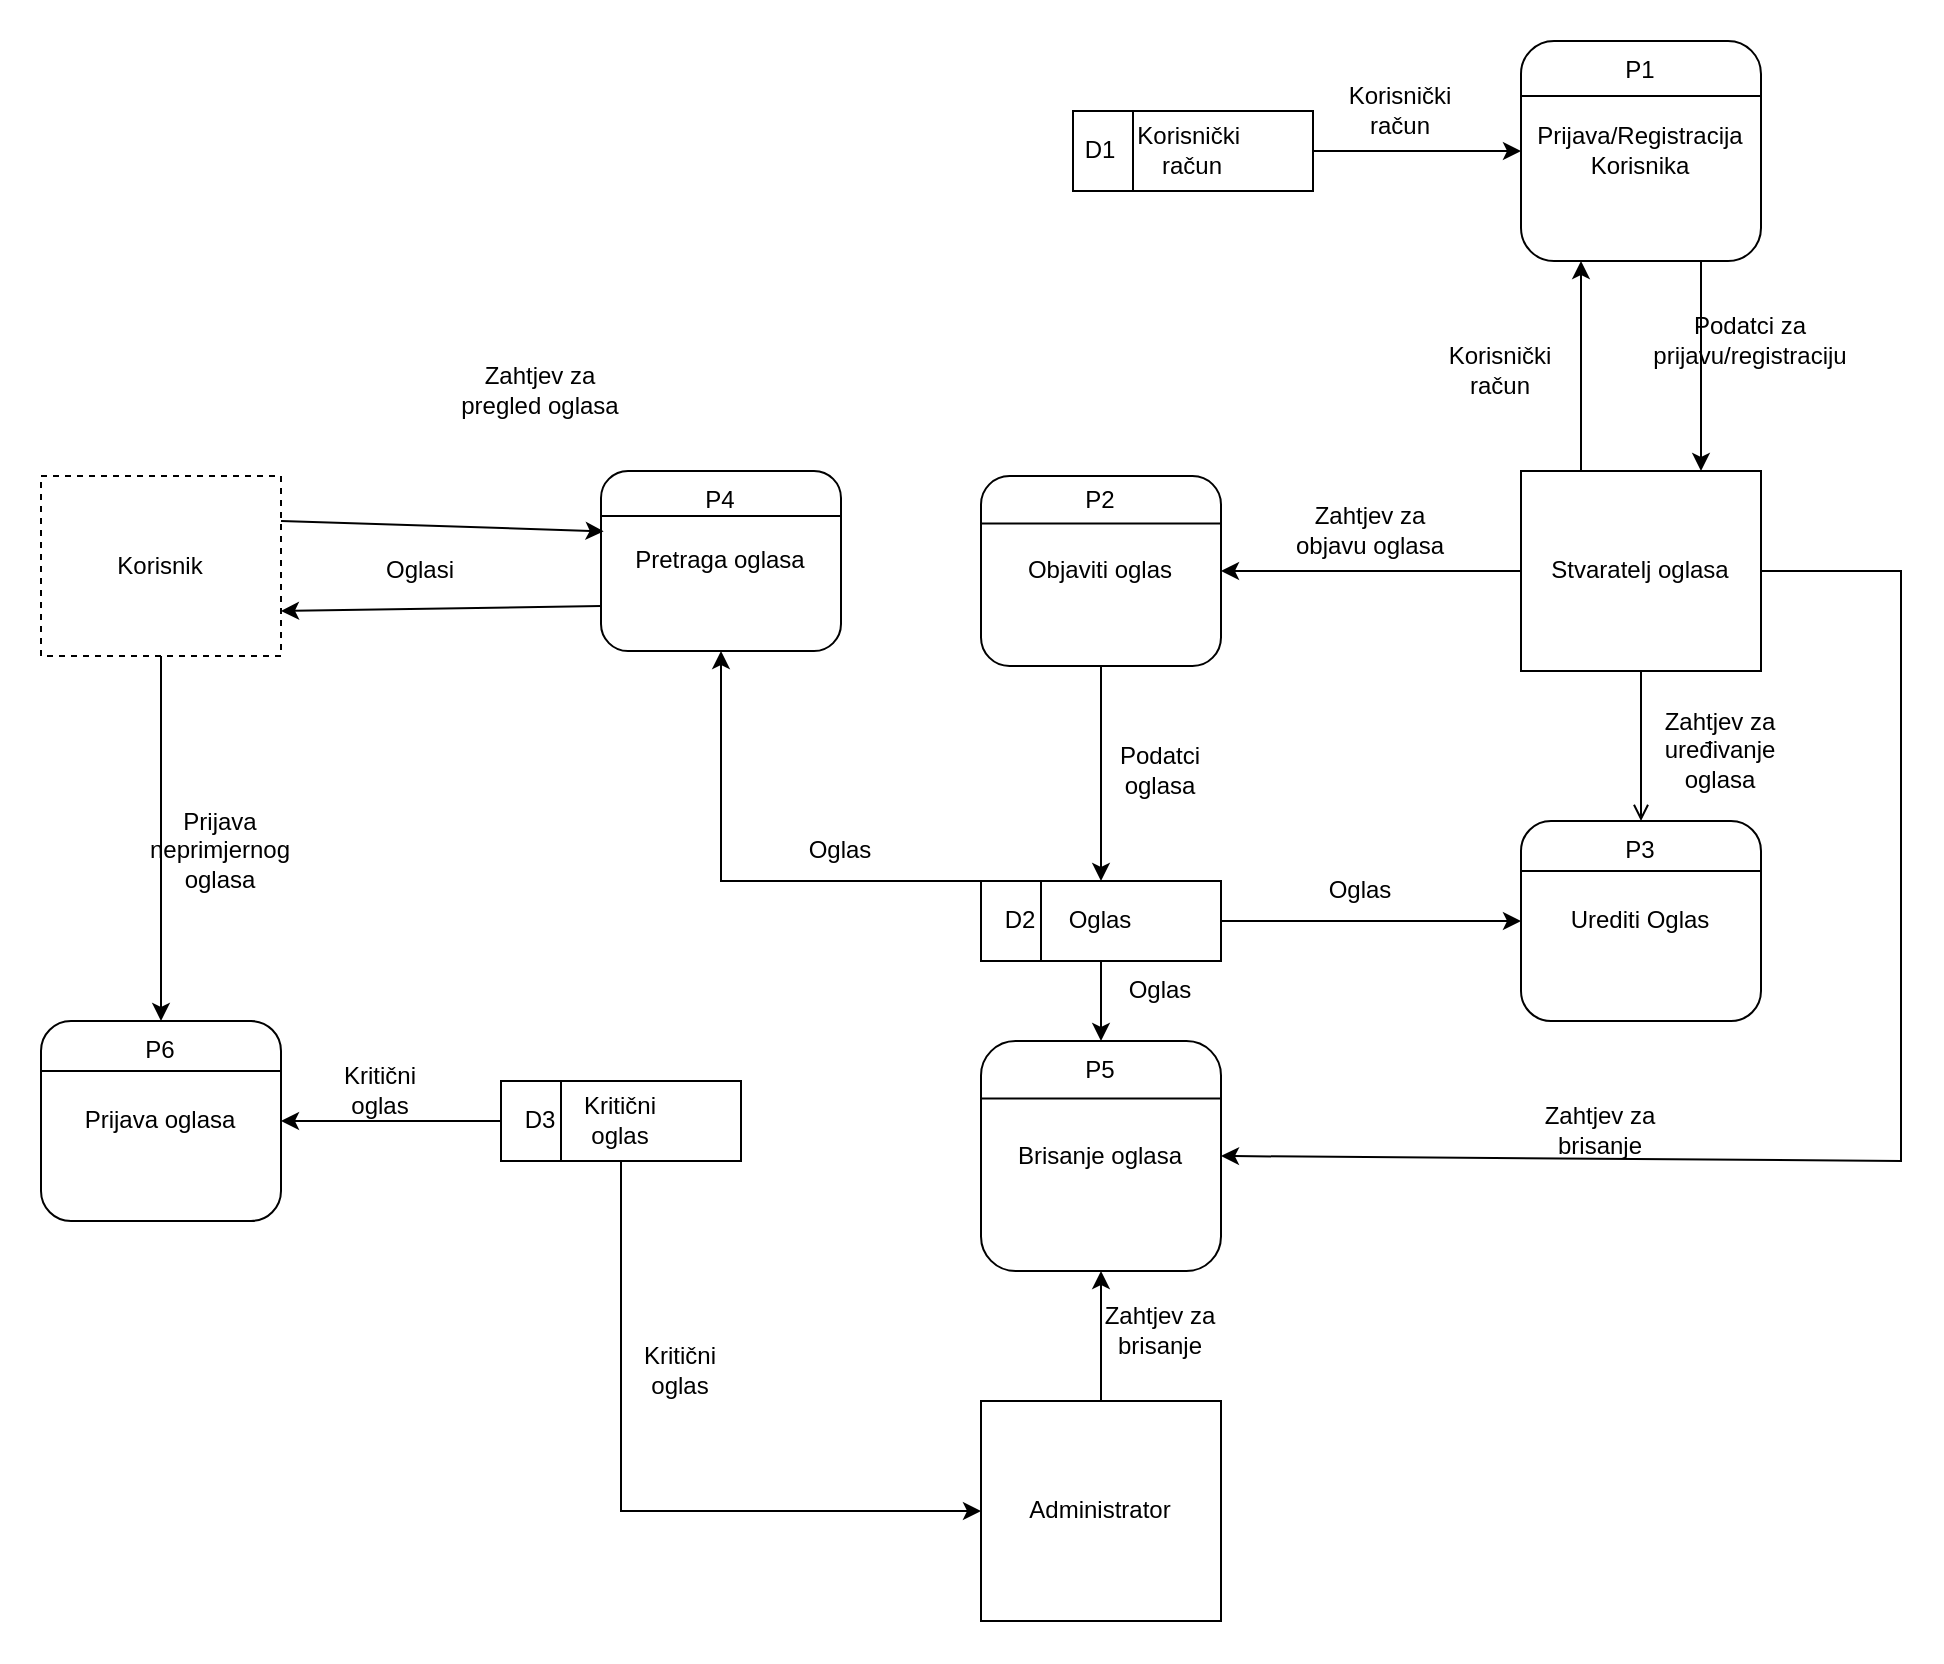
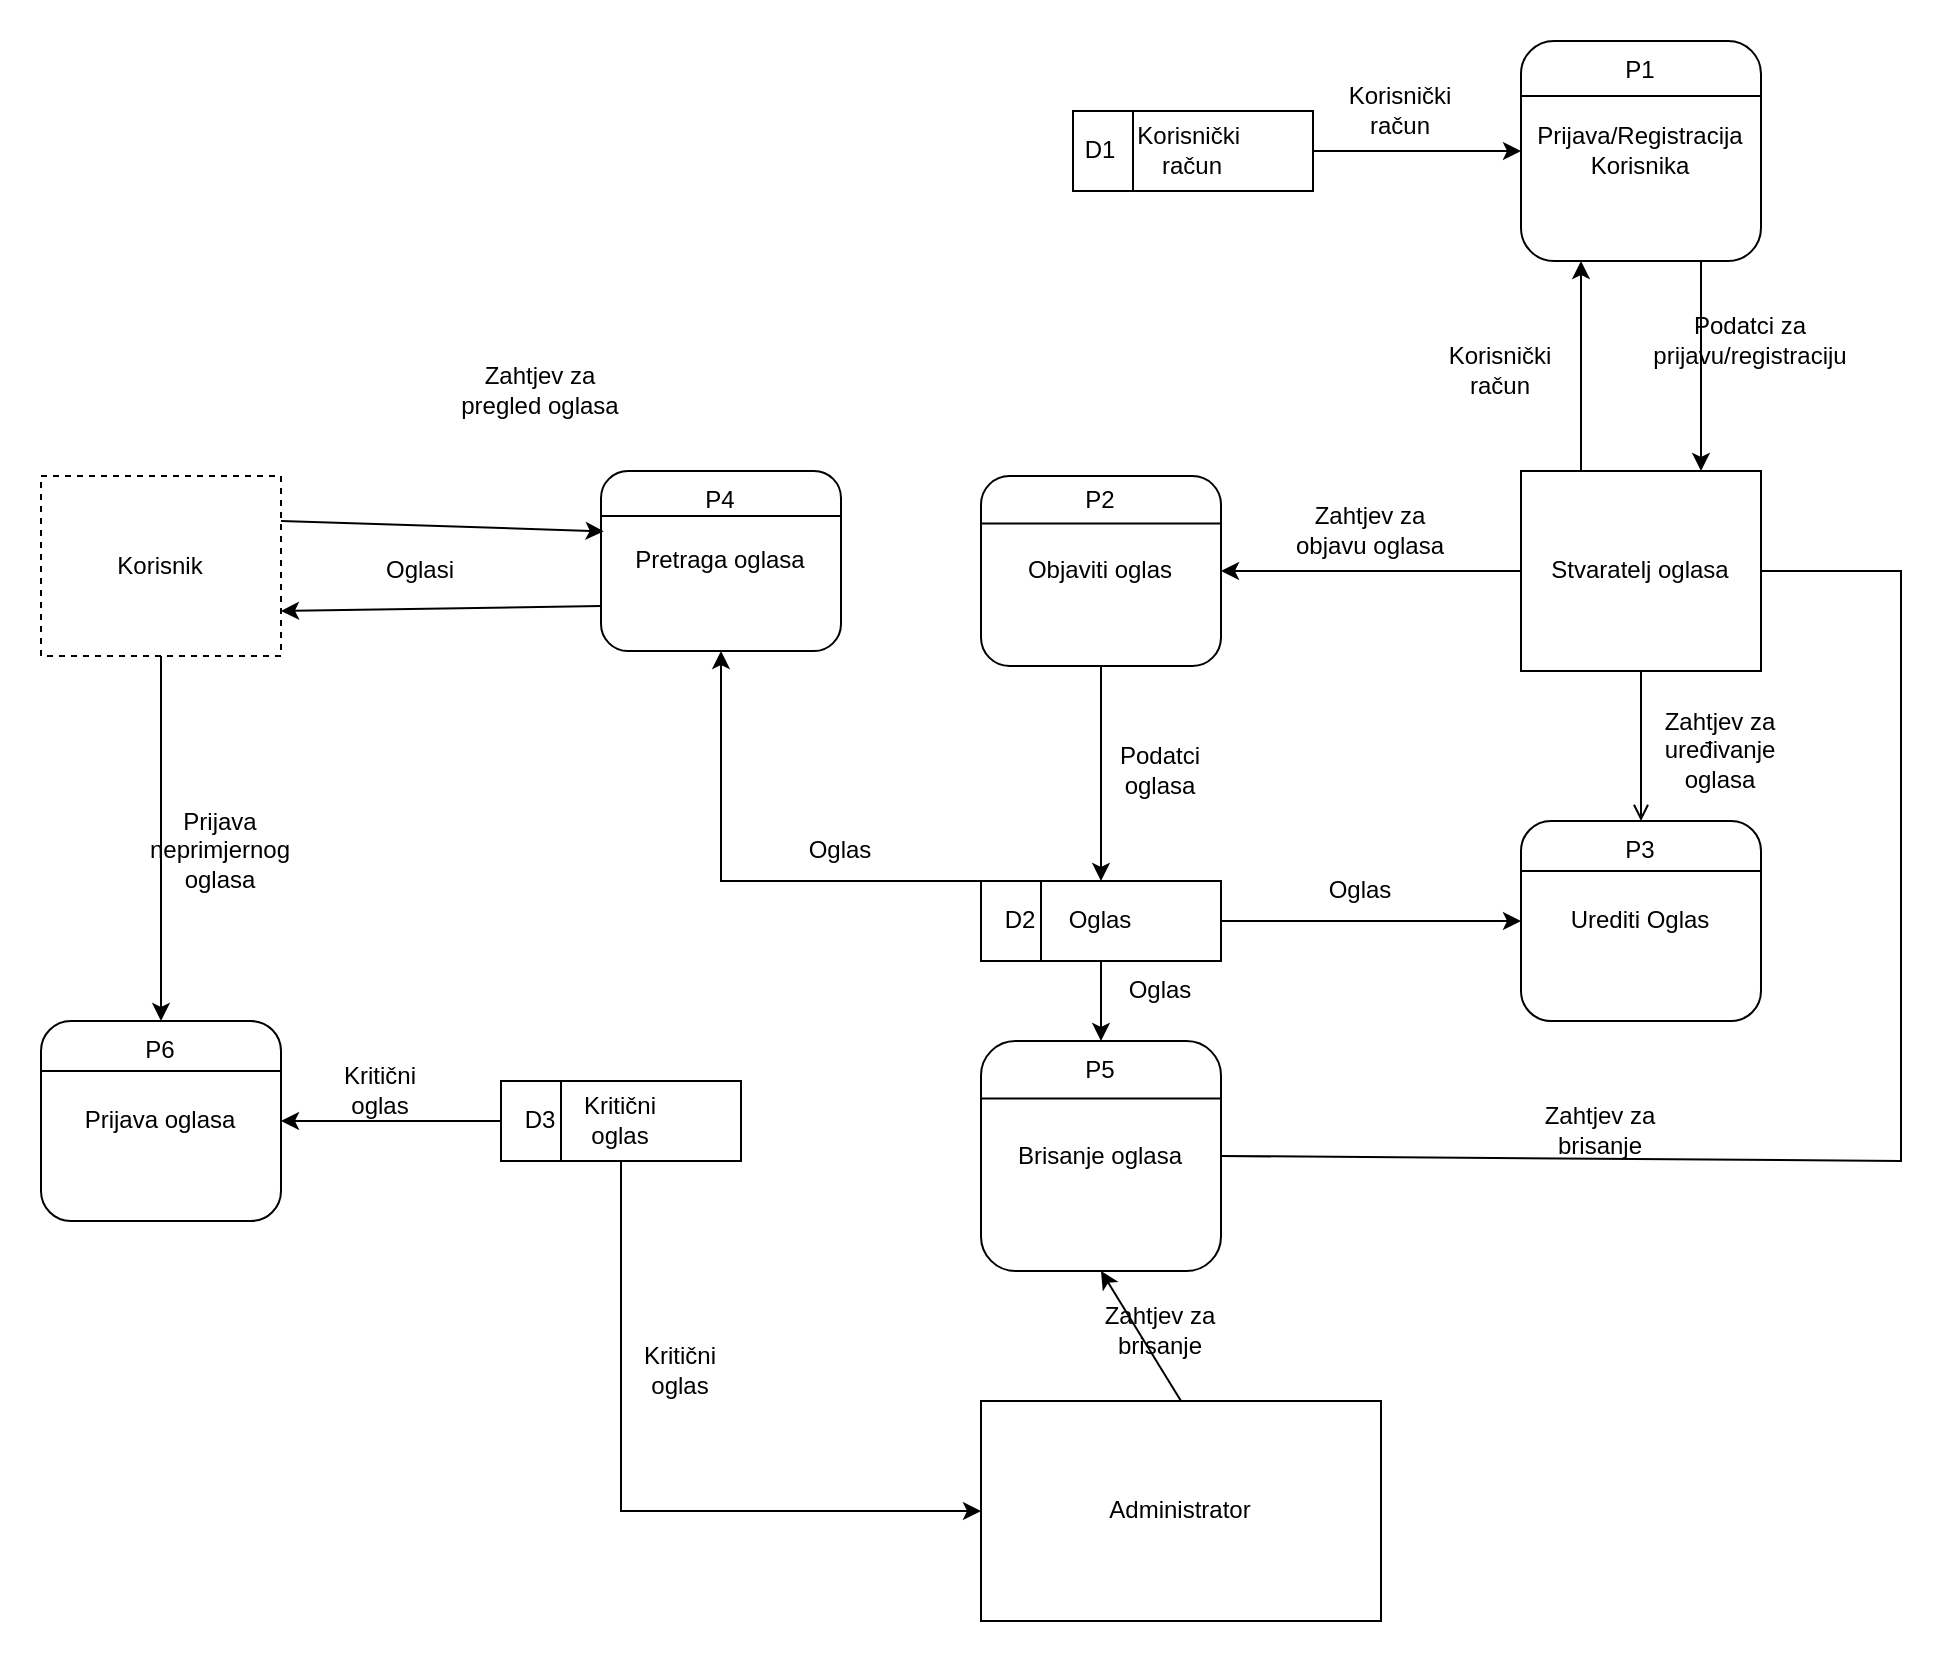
edge "Stvaratelj oglasa" -> "Brisanje oglasa": arrowhead classic -> none
node "Administrator": size 240x220 -> 400x220
